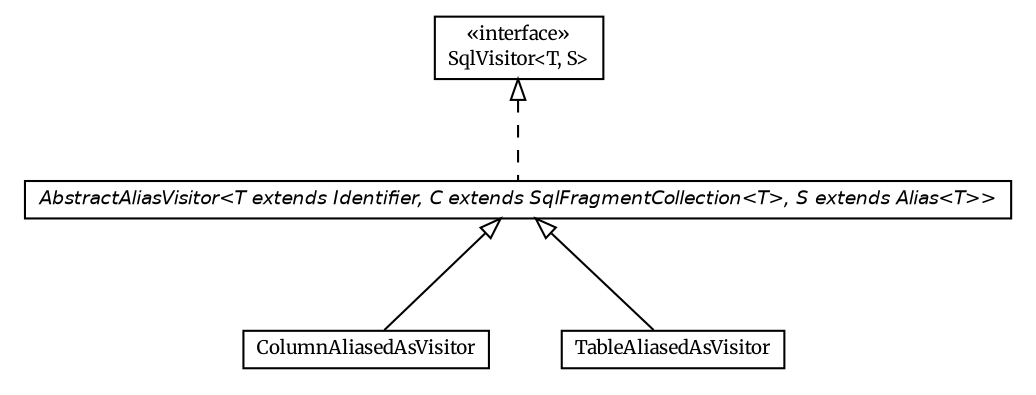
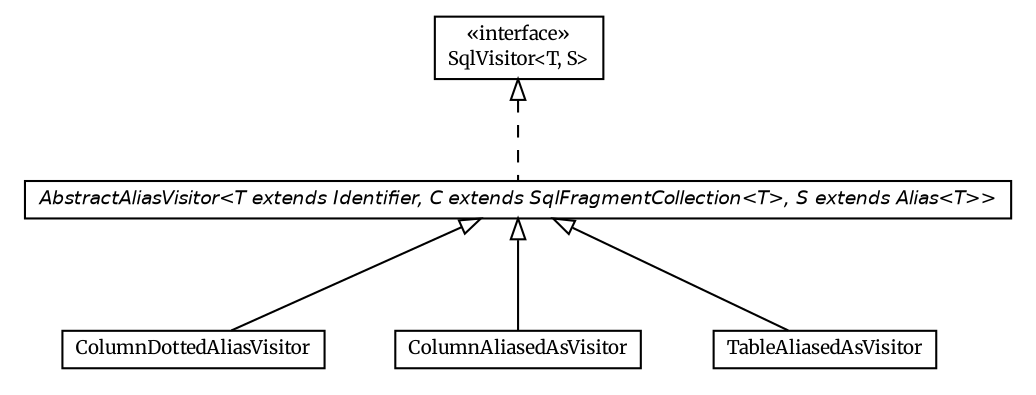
node "ColumnDottedAliasVisitor": added
